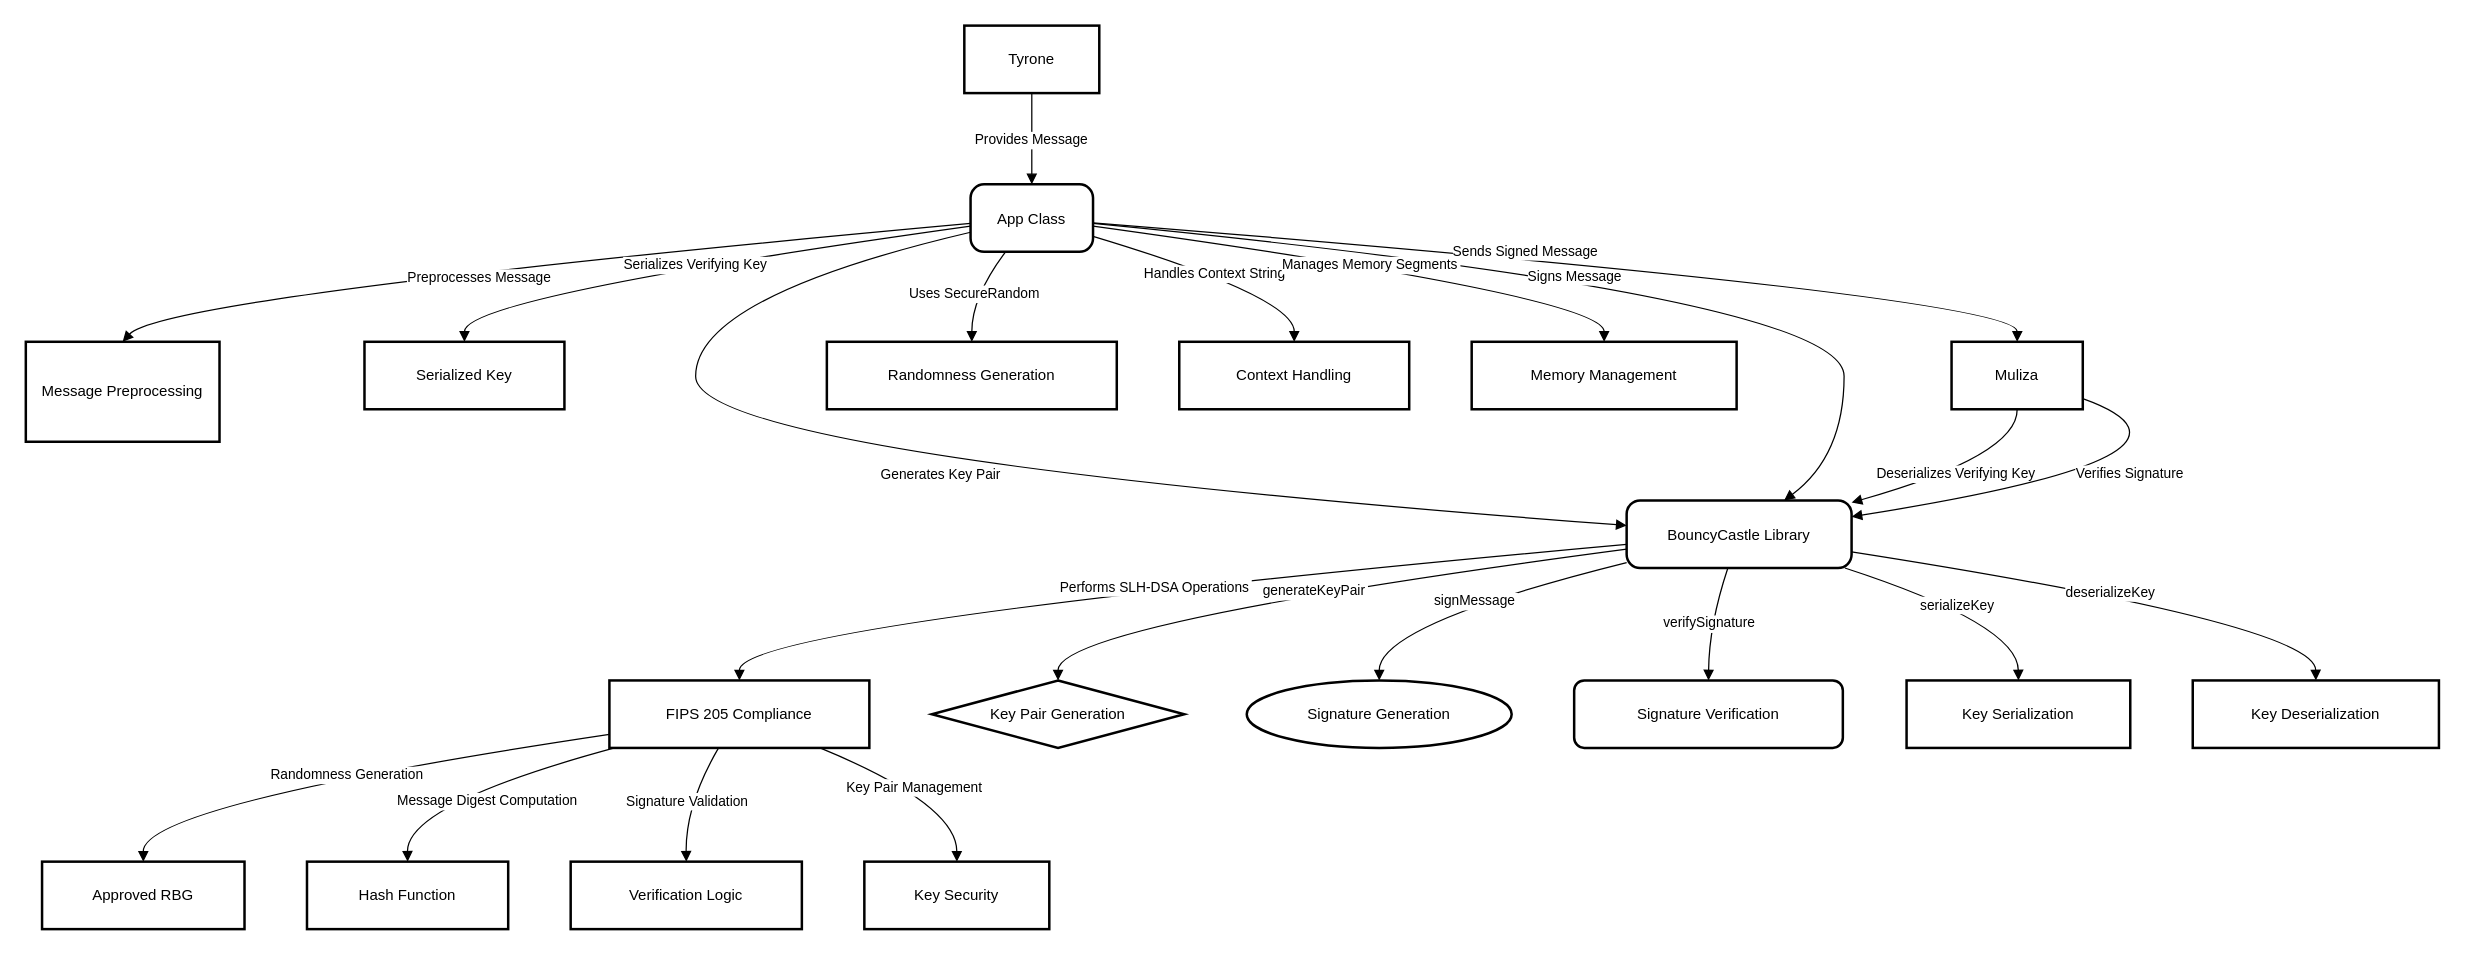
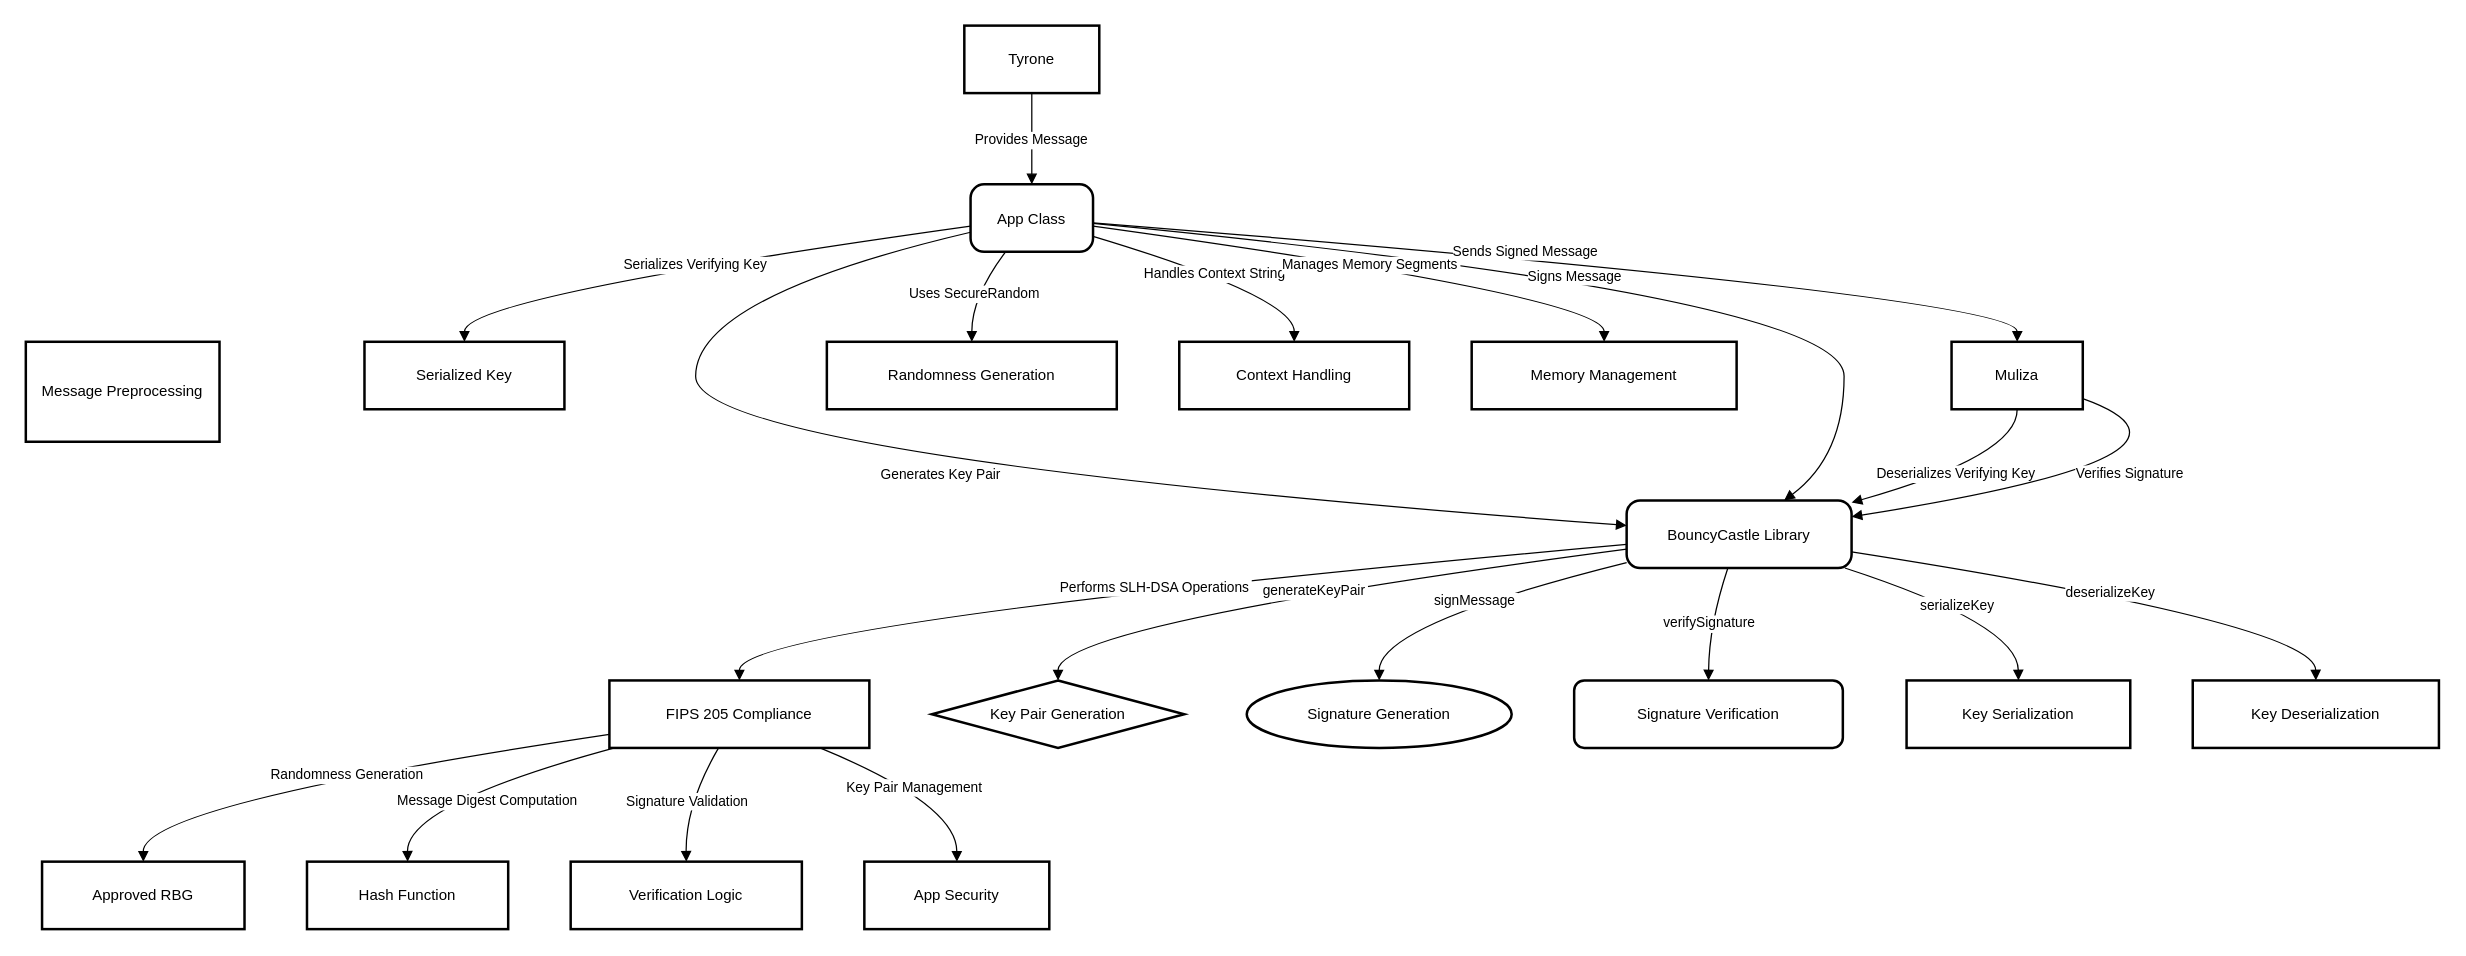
edge "App Class" -> "Message Preprocessing": removed, label "Preprocesses Message"
node "Key Security": label "Key Security" -> "App Security"
